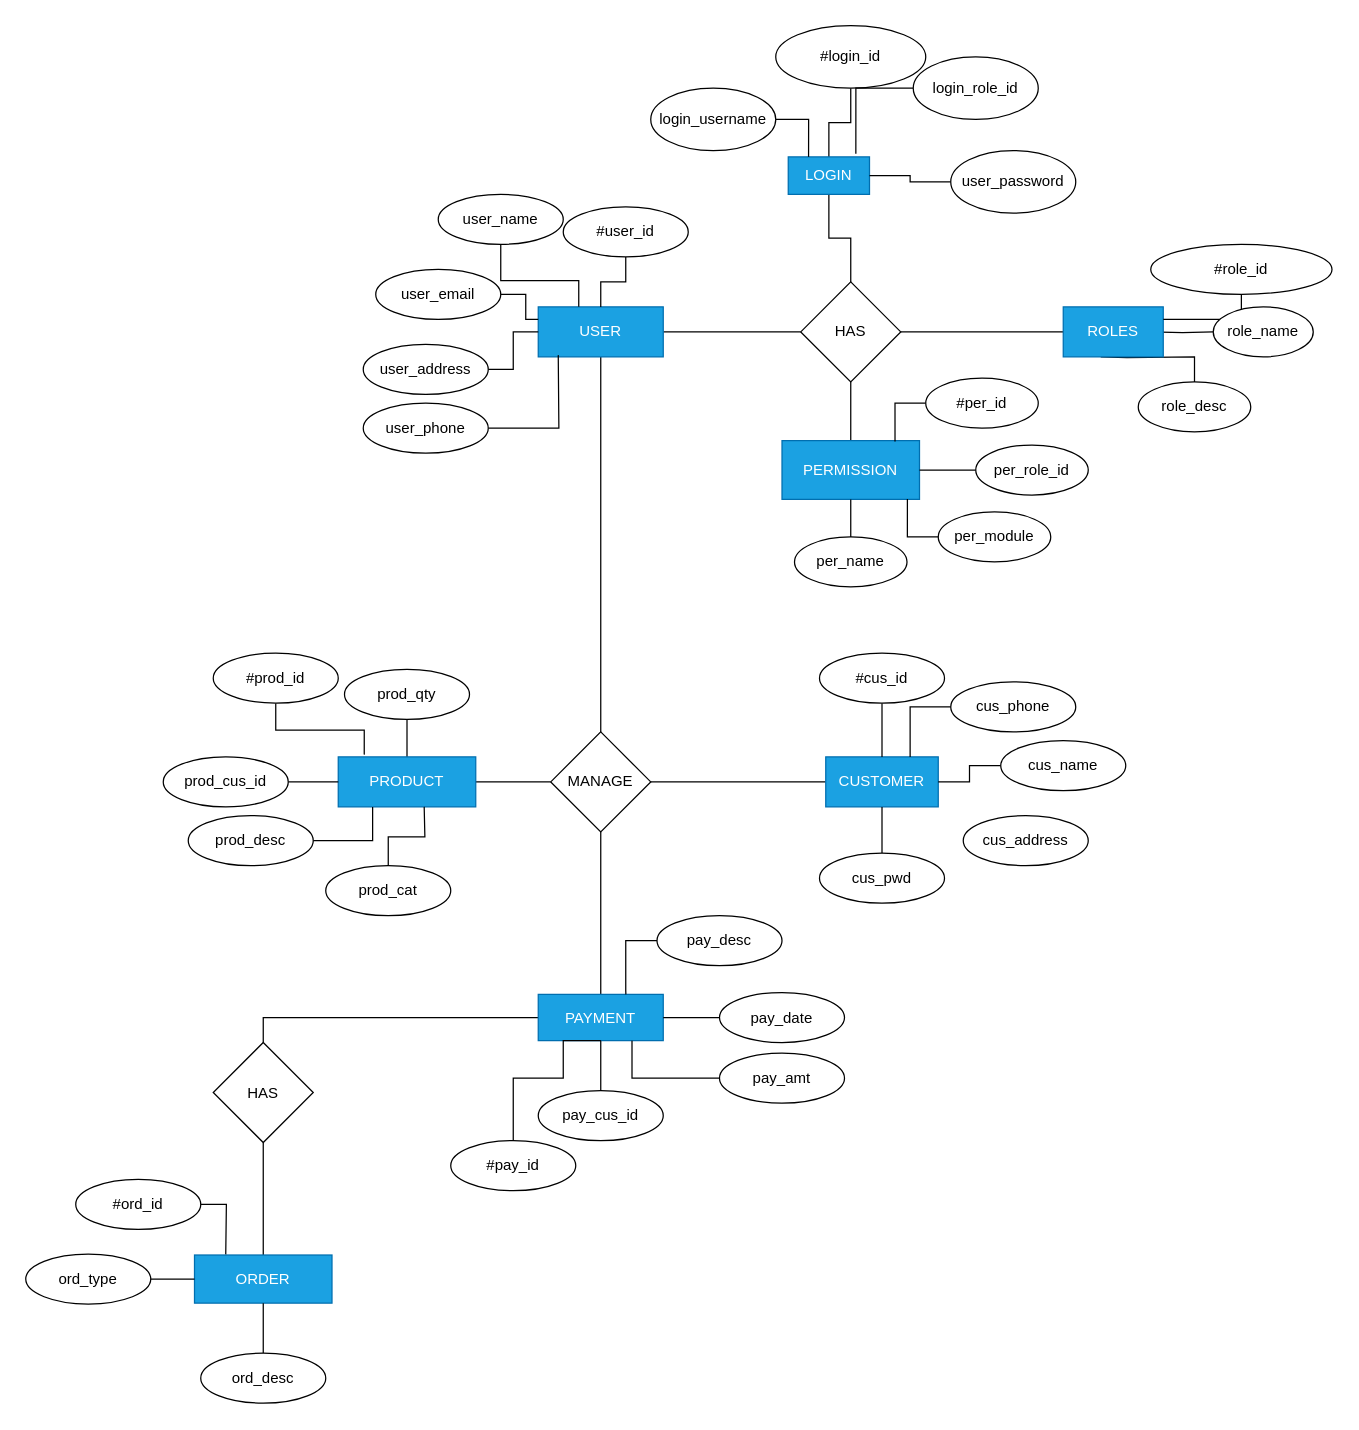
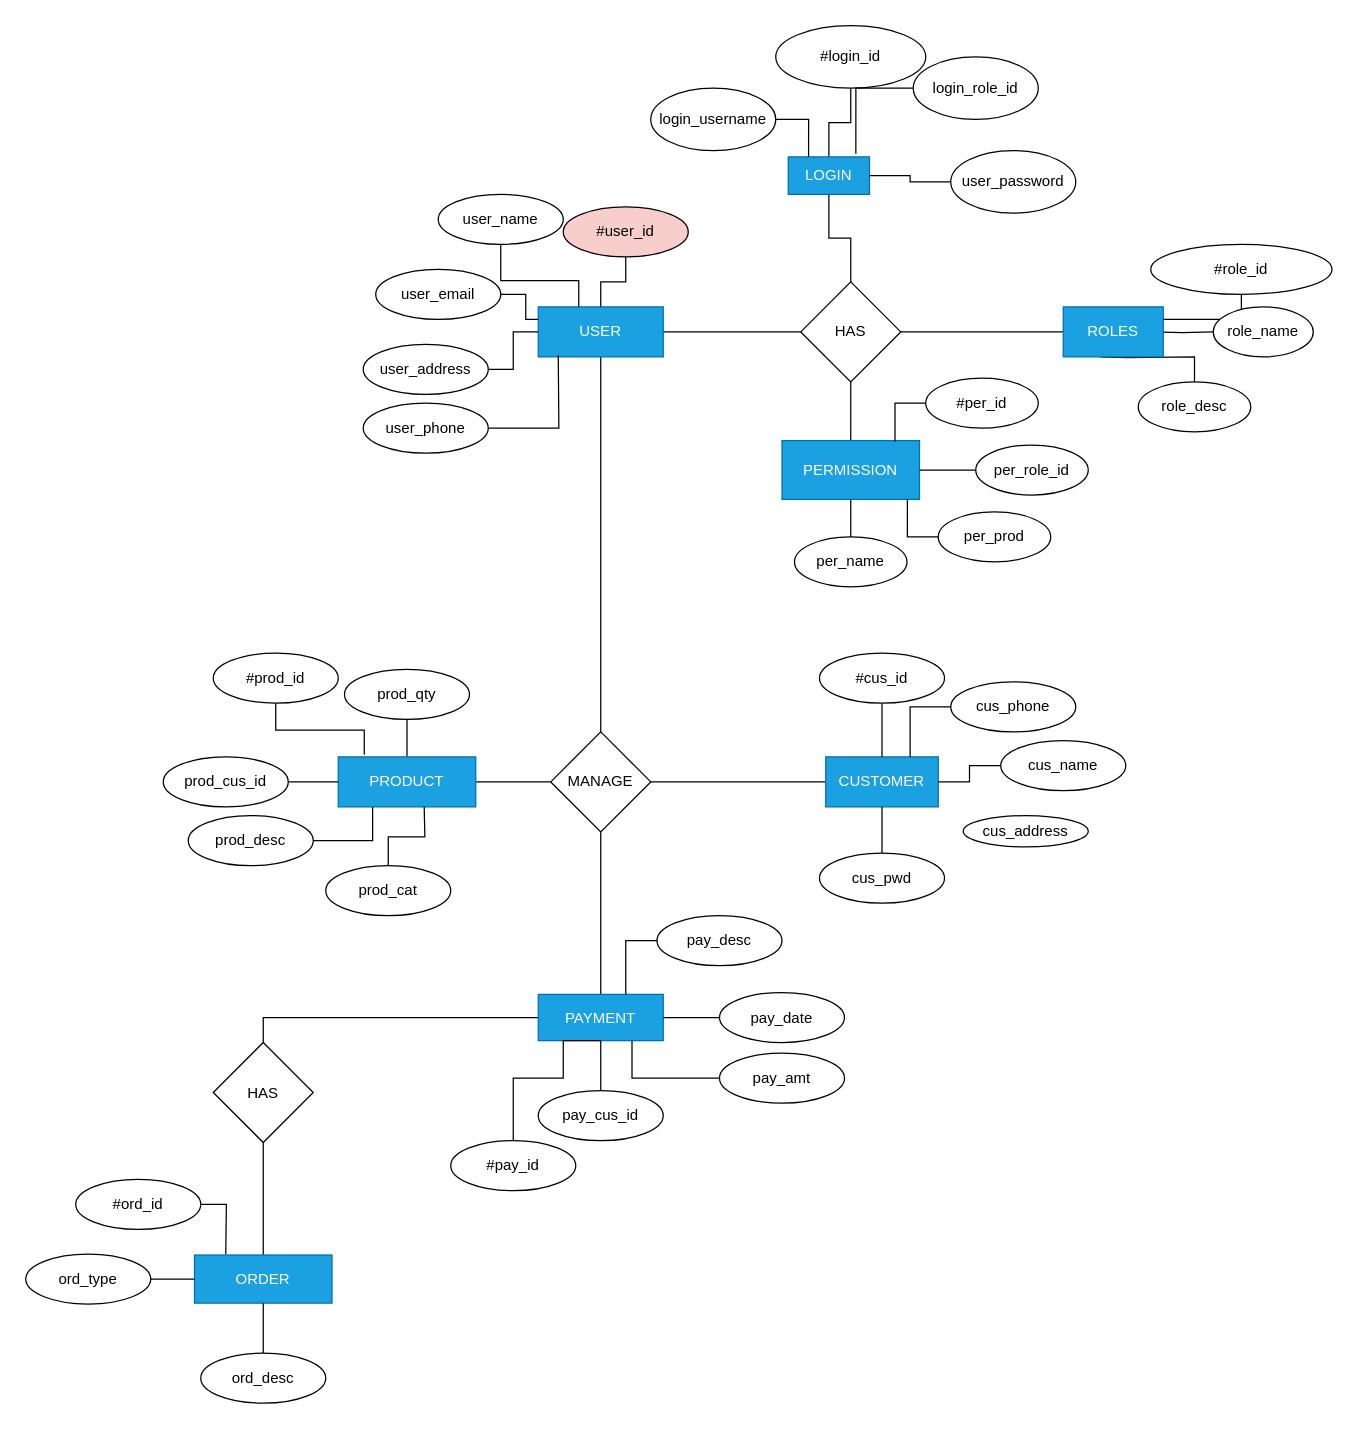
node "#user_id": fillcolor #ffffff -> #f8cecc
node "per_module": label "per_module" -> "per_prod"
node "cus_address": size 125x50 -> 125x31
